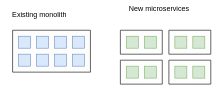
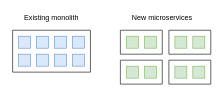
node "New microservices": moved (159, 9) -> (162, 18)
node "Existing monolith": moved (39, 15) -> (51, 18)
